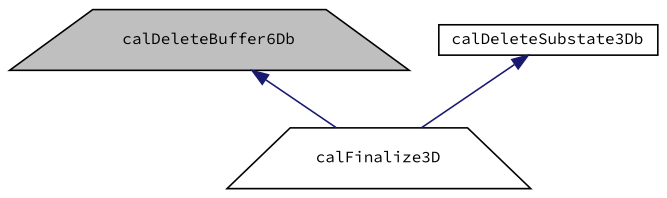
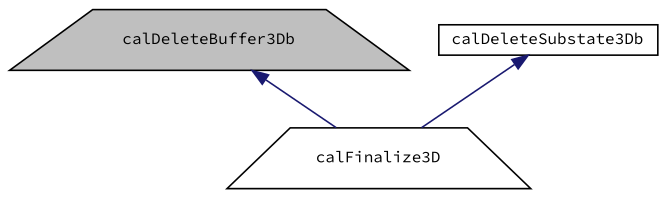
node "calDeleteBuffer6Db": label "calDeleteBuffer6Db" -> "calDeleteBuffer3Db"
